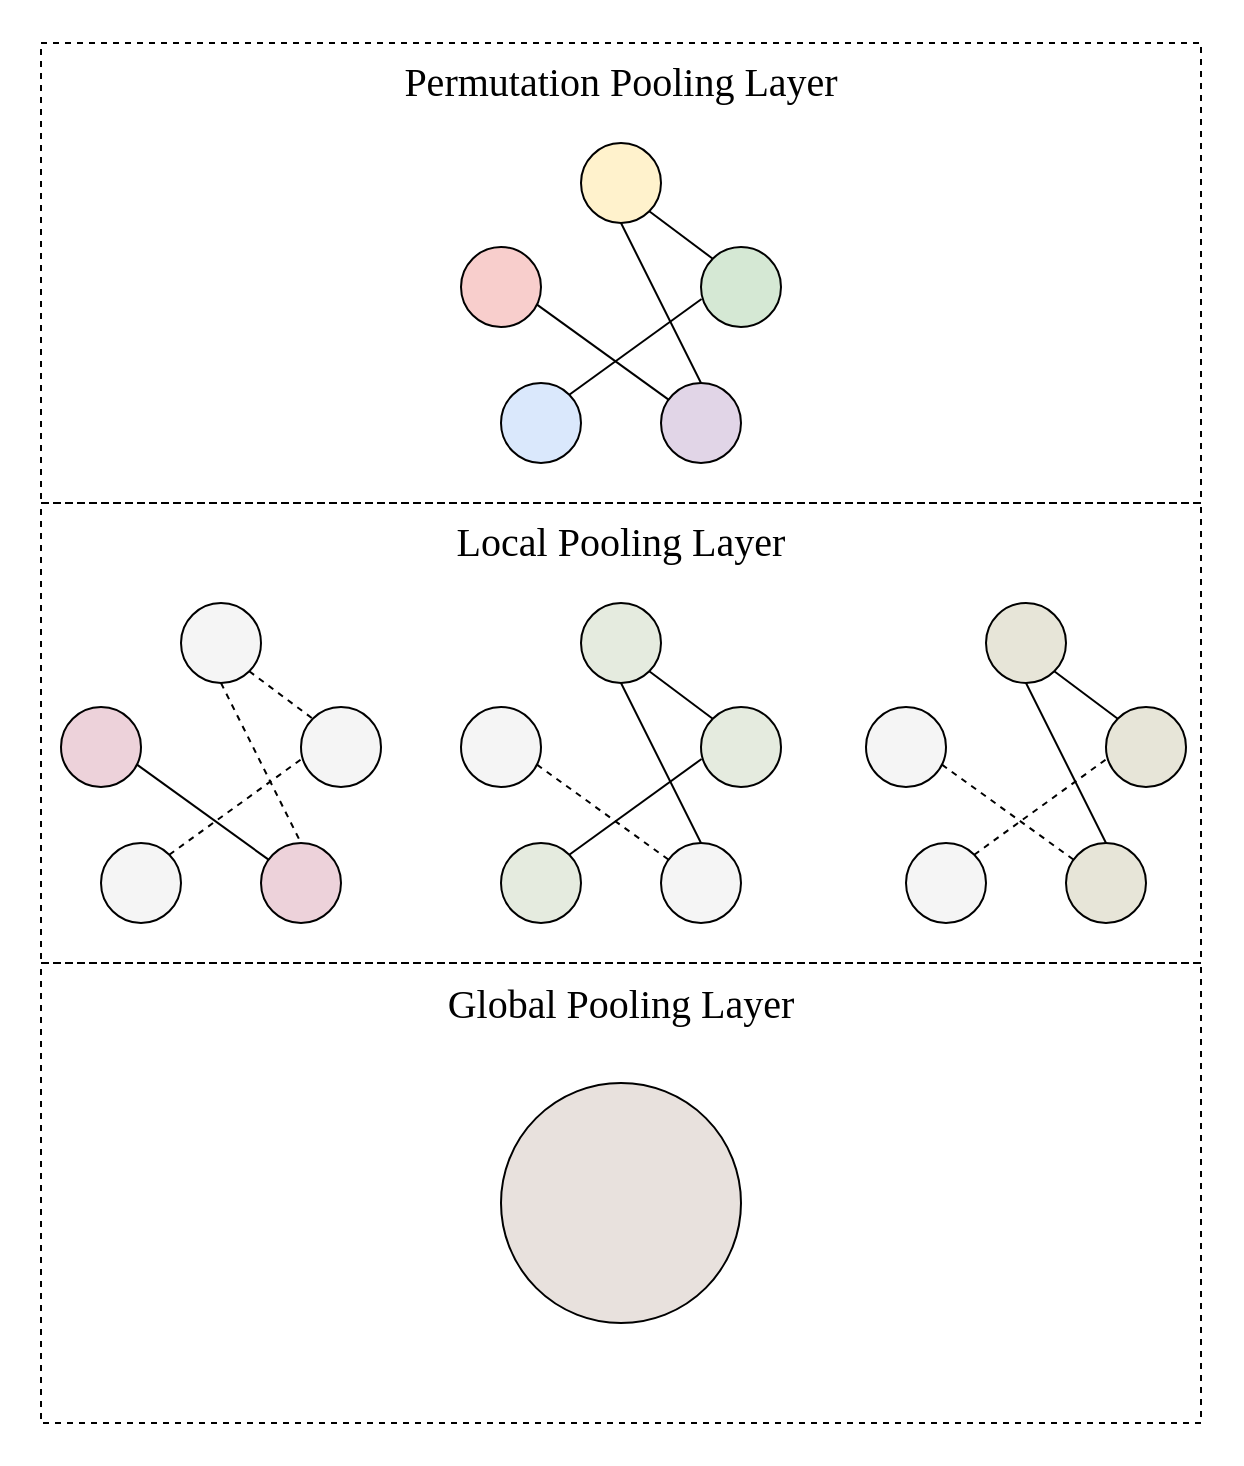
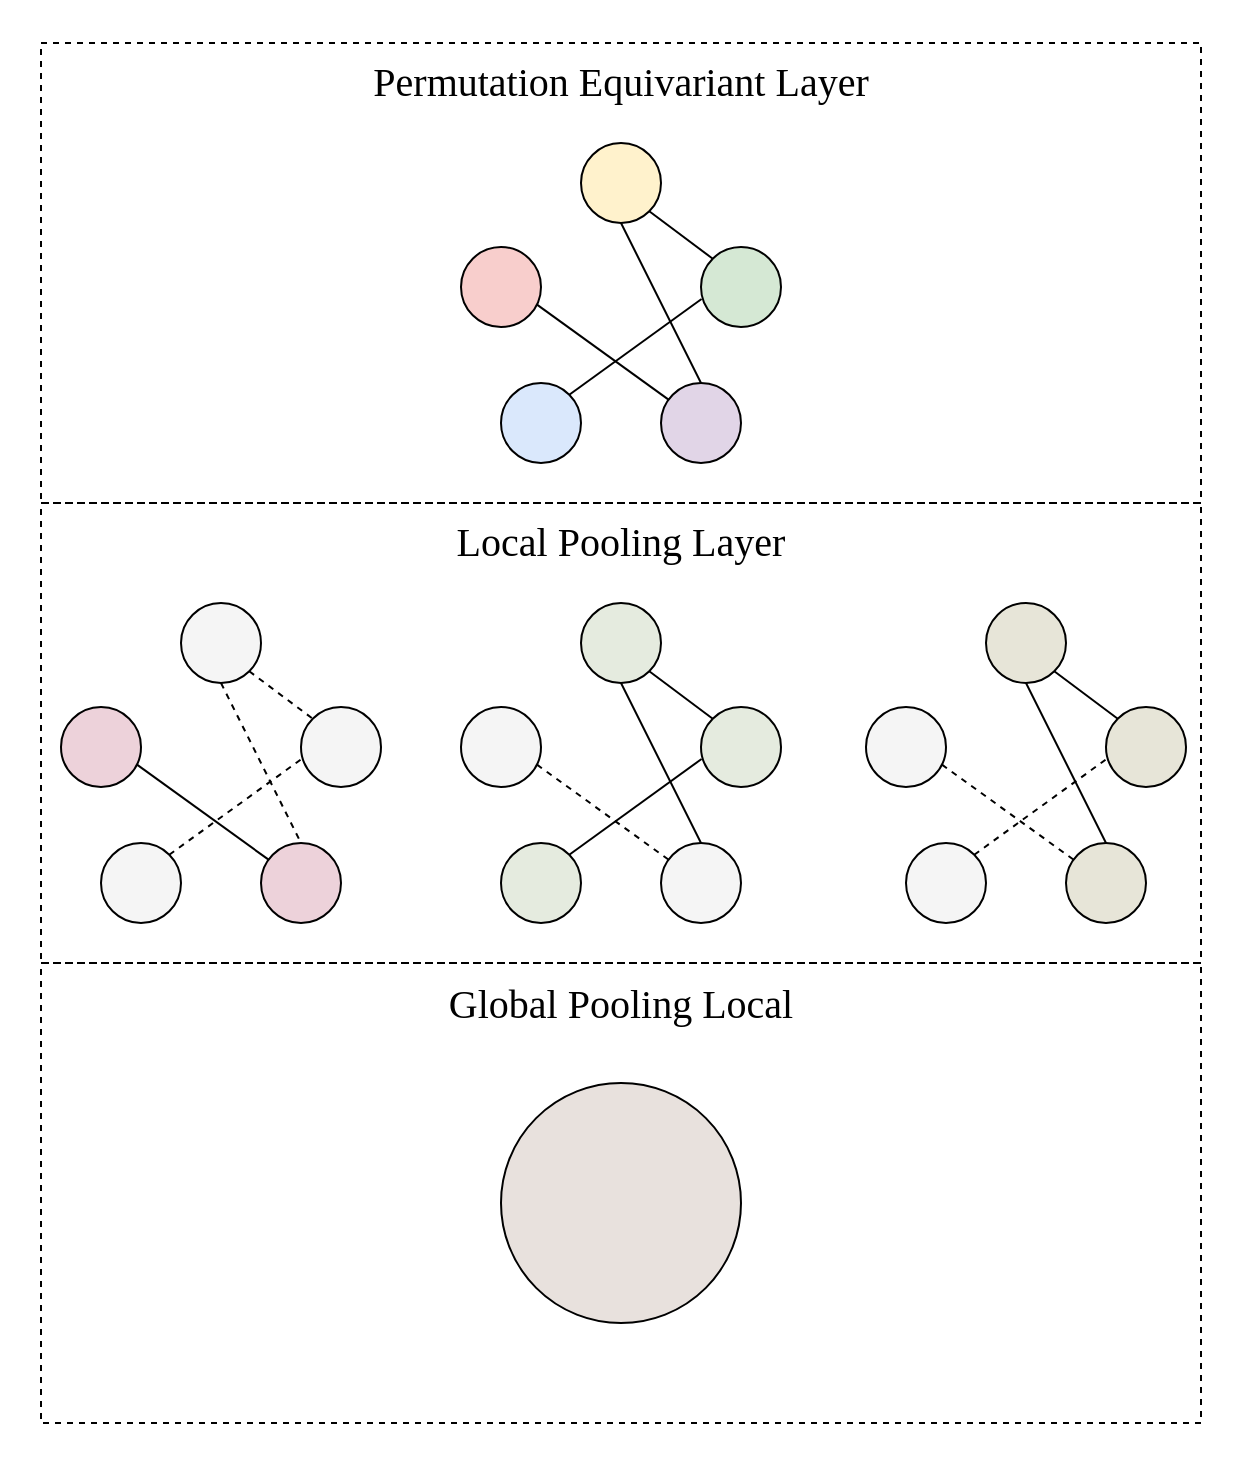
node "Permutation Pooling Layer": label "Permutation Pooling Layer" -> "Permutation Equivariant Layer"
node "Global Pooling Layer": label "Global Pooling Layer" -> "Global Pooling Local"
